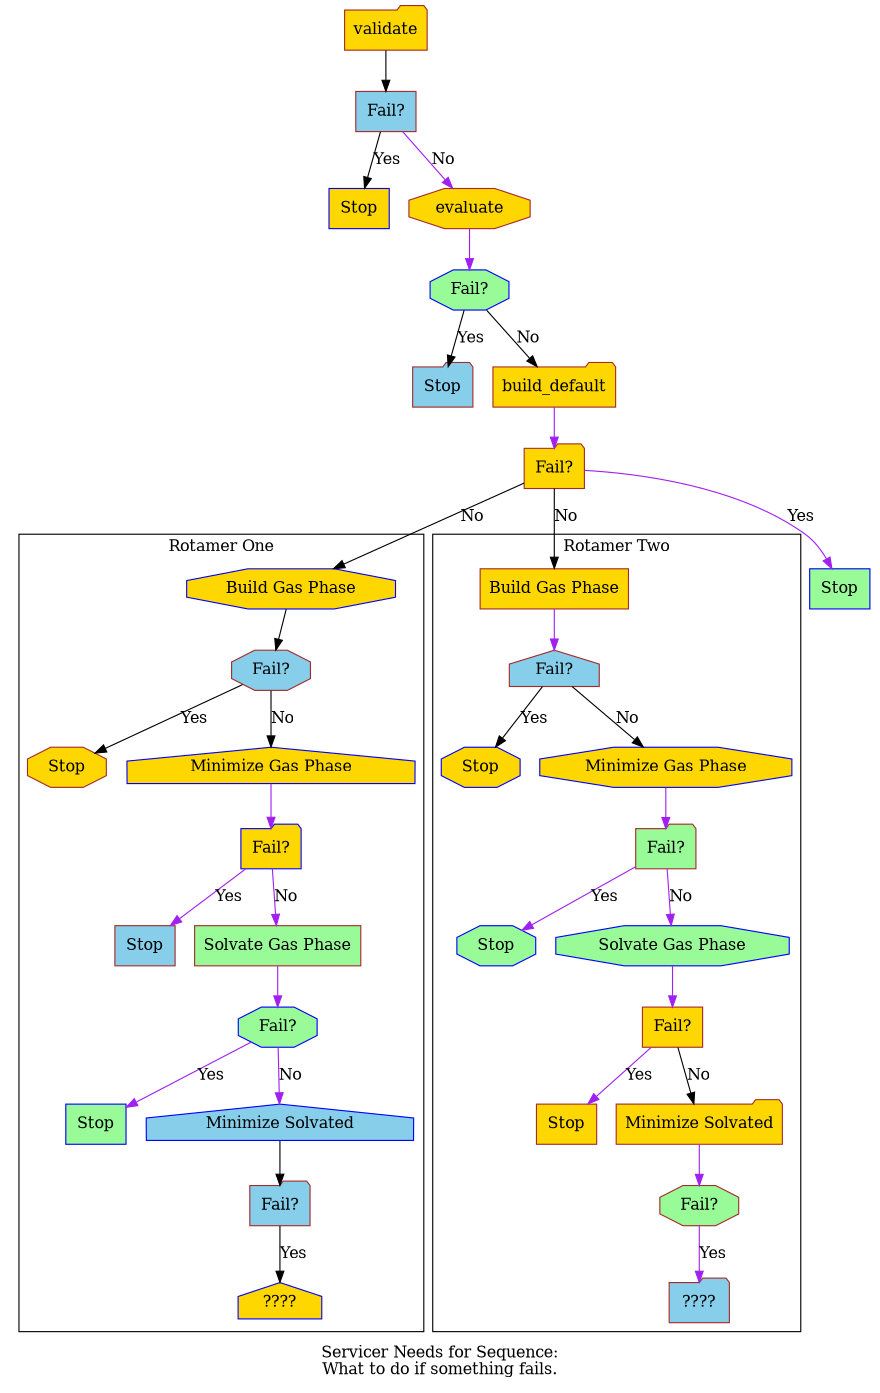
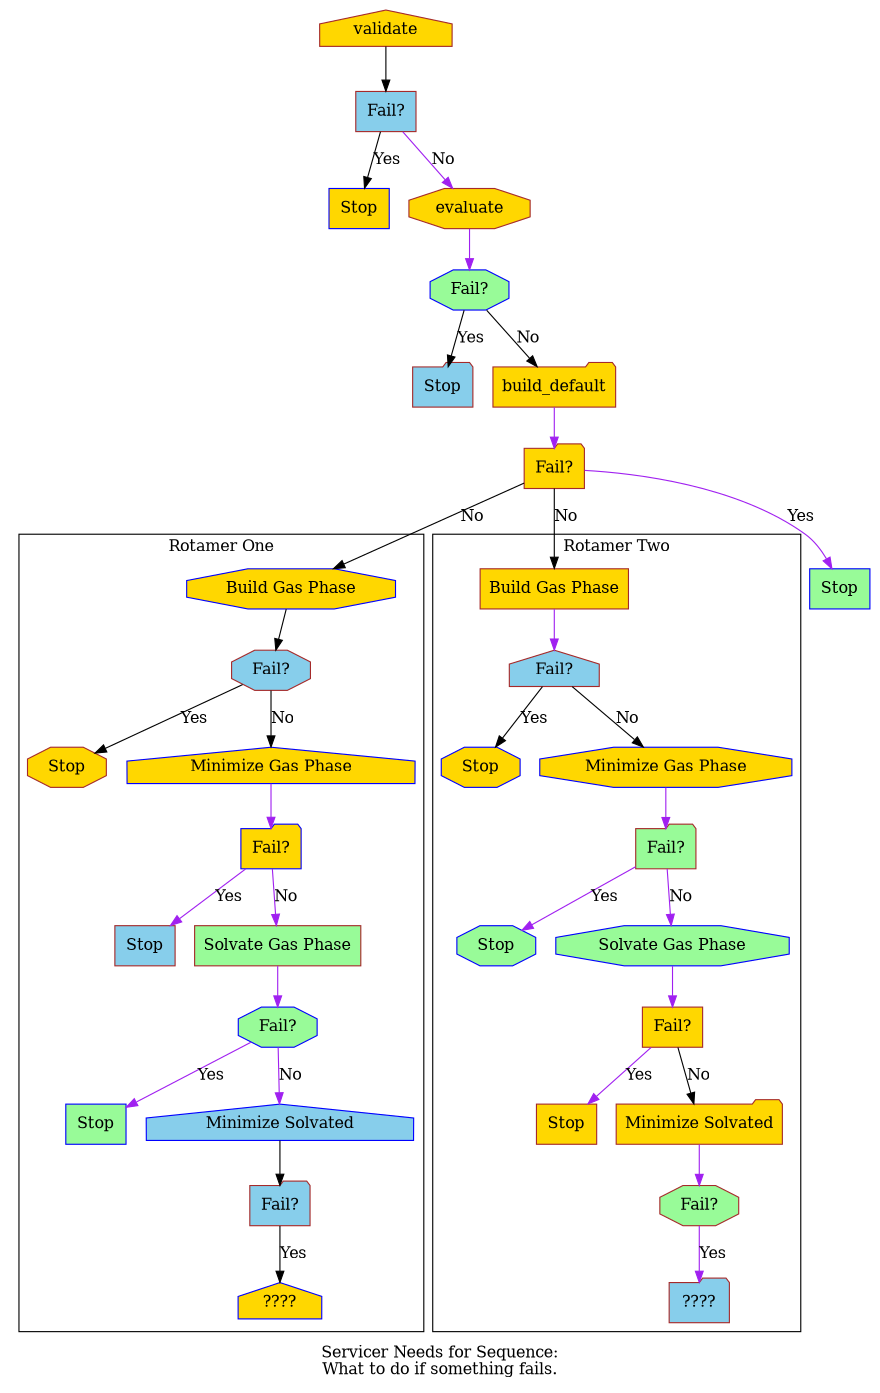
node "validate": shape folder -> house
